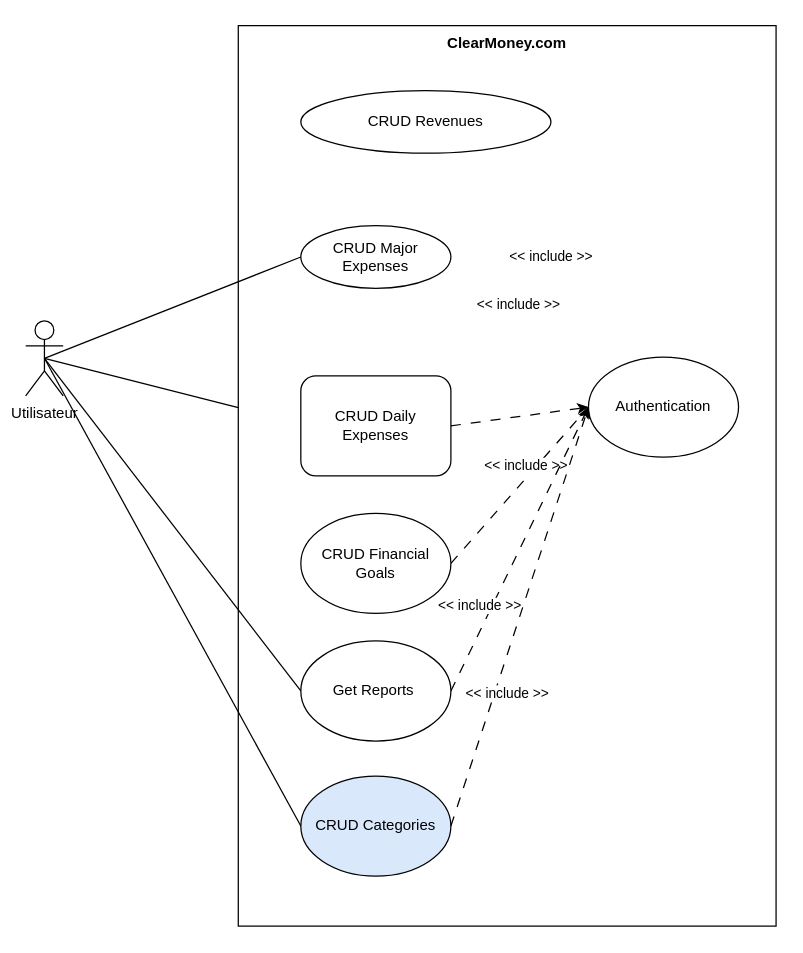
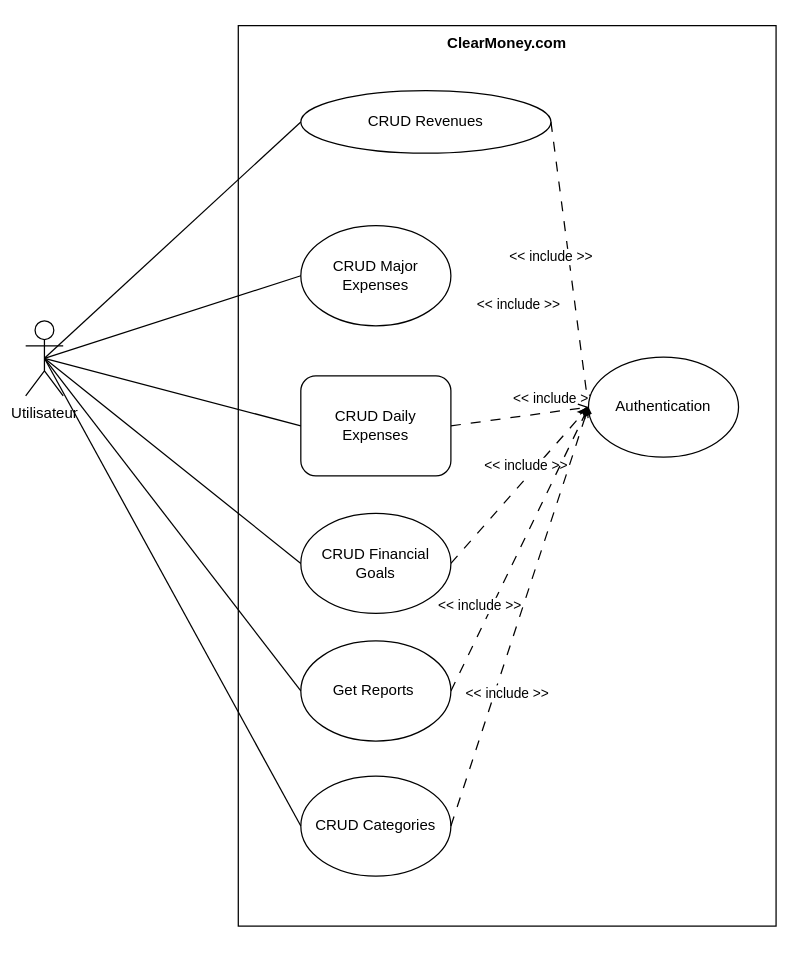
node "CRUD Major Expenses": size 150x63 -> 150x100
edge "CRUD Revenues" -> "Authentication": added, label "<< include >>"
edge "Utilisateur" -- "ClearMoney.com": now "Utilisateur" -- "CRUD Revenues"
edge "CRUD Daily Expenses" -> "Authentication": arrowhead classic -> open
edge "Authentication" -- "CRUD Financial Goals": arrowhead none -> classic
edge "Utilisateur" -- "CRUD Daily Expenses": added
edge "Get Reports" -> "Authentication": arrowhead classic -> open
edge "CRUD Categories" -> "Authentication": arrowhead classic -> diamond
edge "Utilisateur" -- "CRUD Financial Goals": added
node "CRUD Categories": fillcolor #dae8fc -> #ffffff
